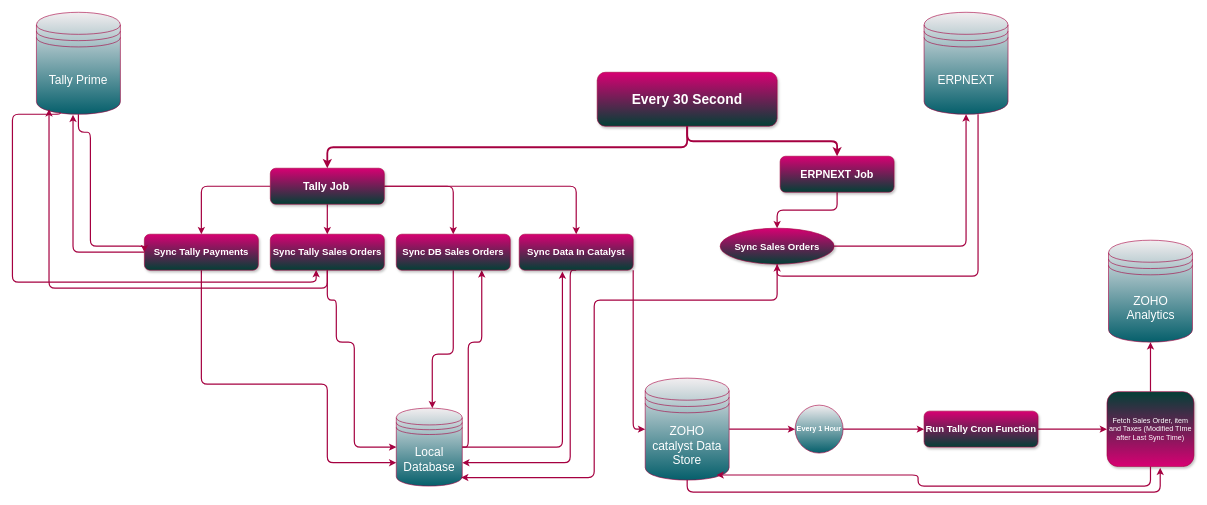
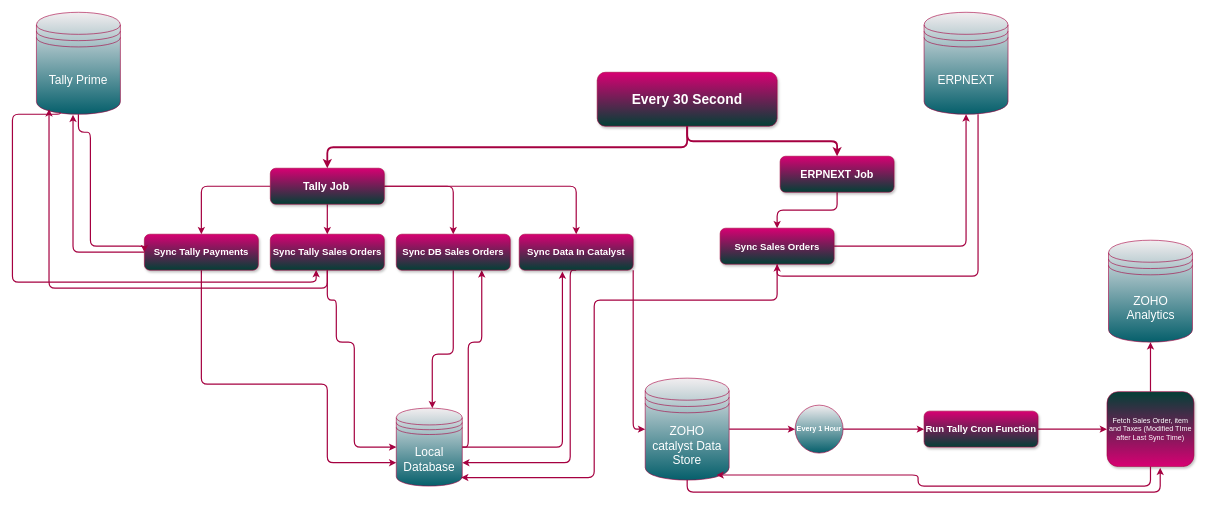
node "Sync Sales Orders": shape ellipse -> rounded rectangle
